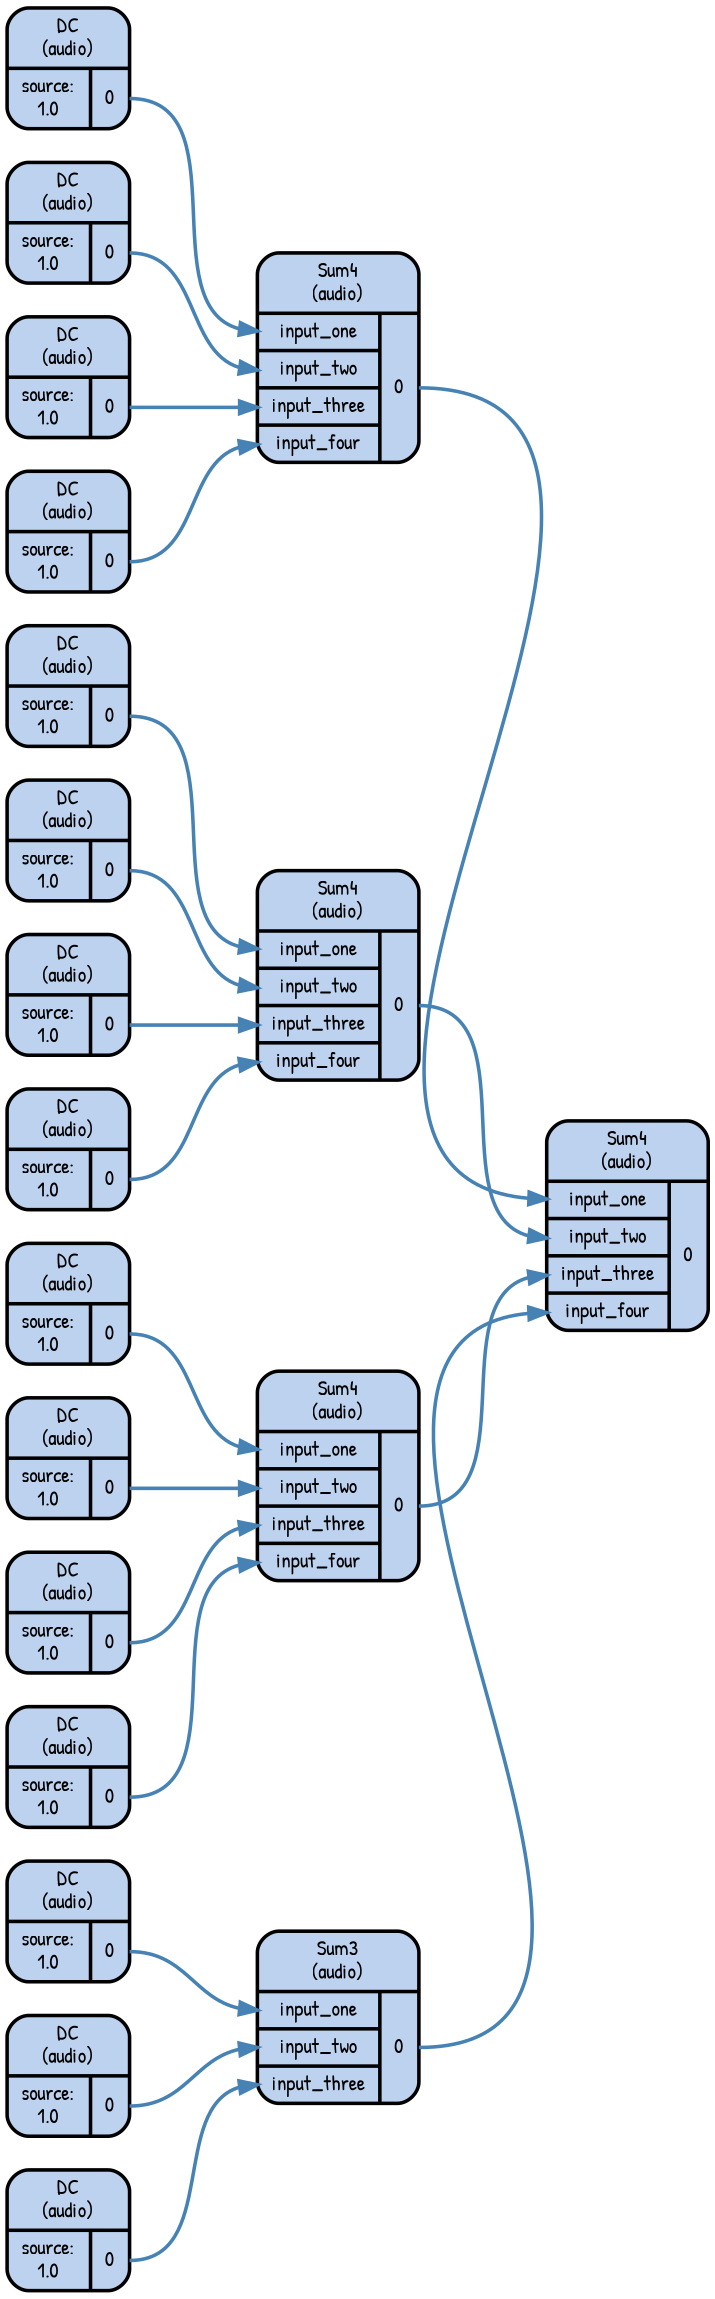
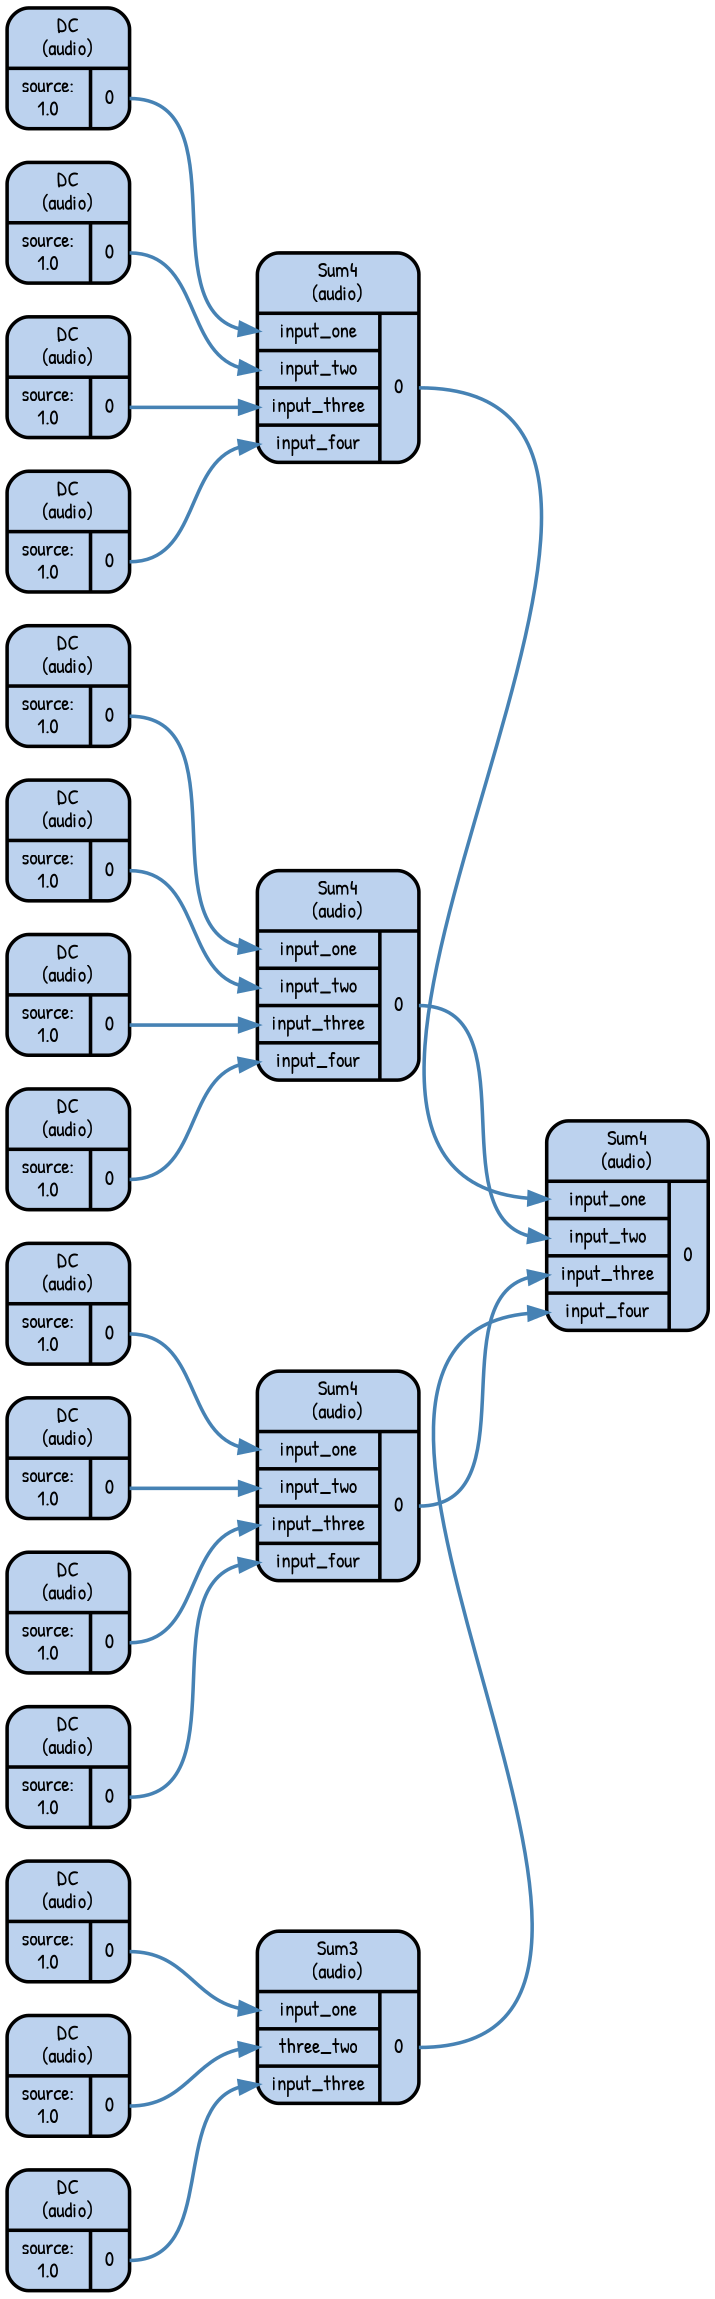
node "Sum3": text "input_two" -> "three_two"
